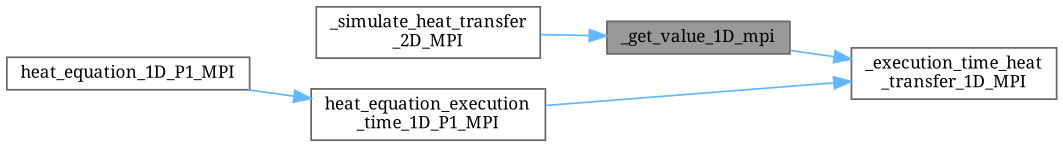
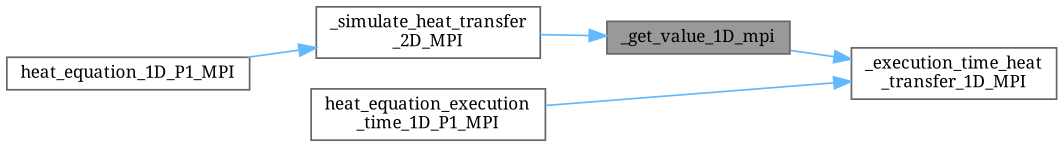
edge "heat_equation_1D_P1_MPI" -> "heat_equation_execution _time_1D_P1_MPI": now "heat_equation_1D_P1_MPI" -> "_simulate_heat_transfer _2D_MPI"
